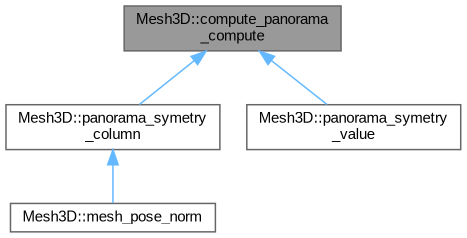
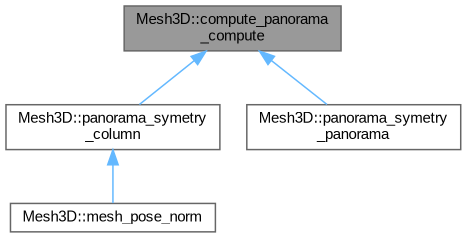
node "Mesh3D::panorama_symetry _value": label "Mesh3D::panorama_symetry _value" -> "Mesh3D::panorama_symetry _panorama"
